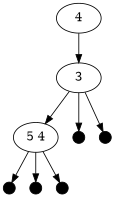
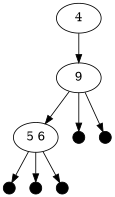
node "3": label "3" -> "9"
node "5 4": label "5 4" -> "5 6"
